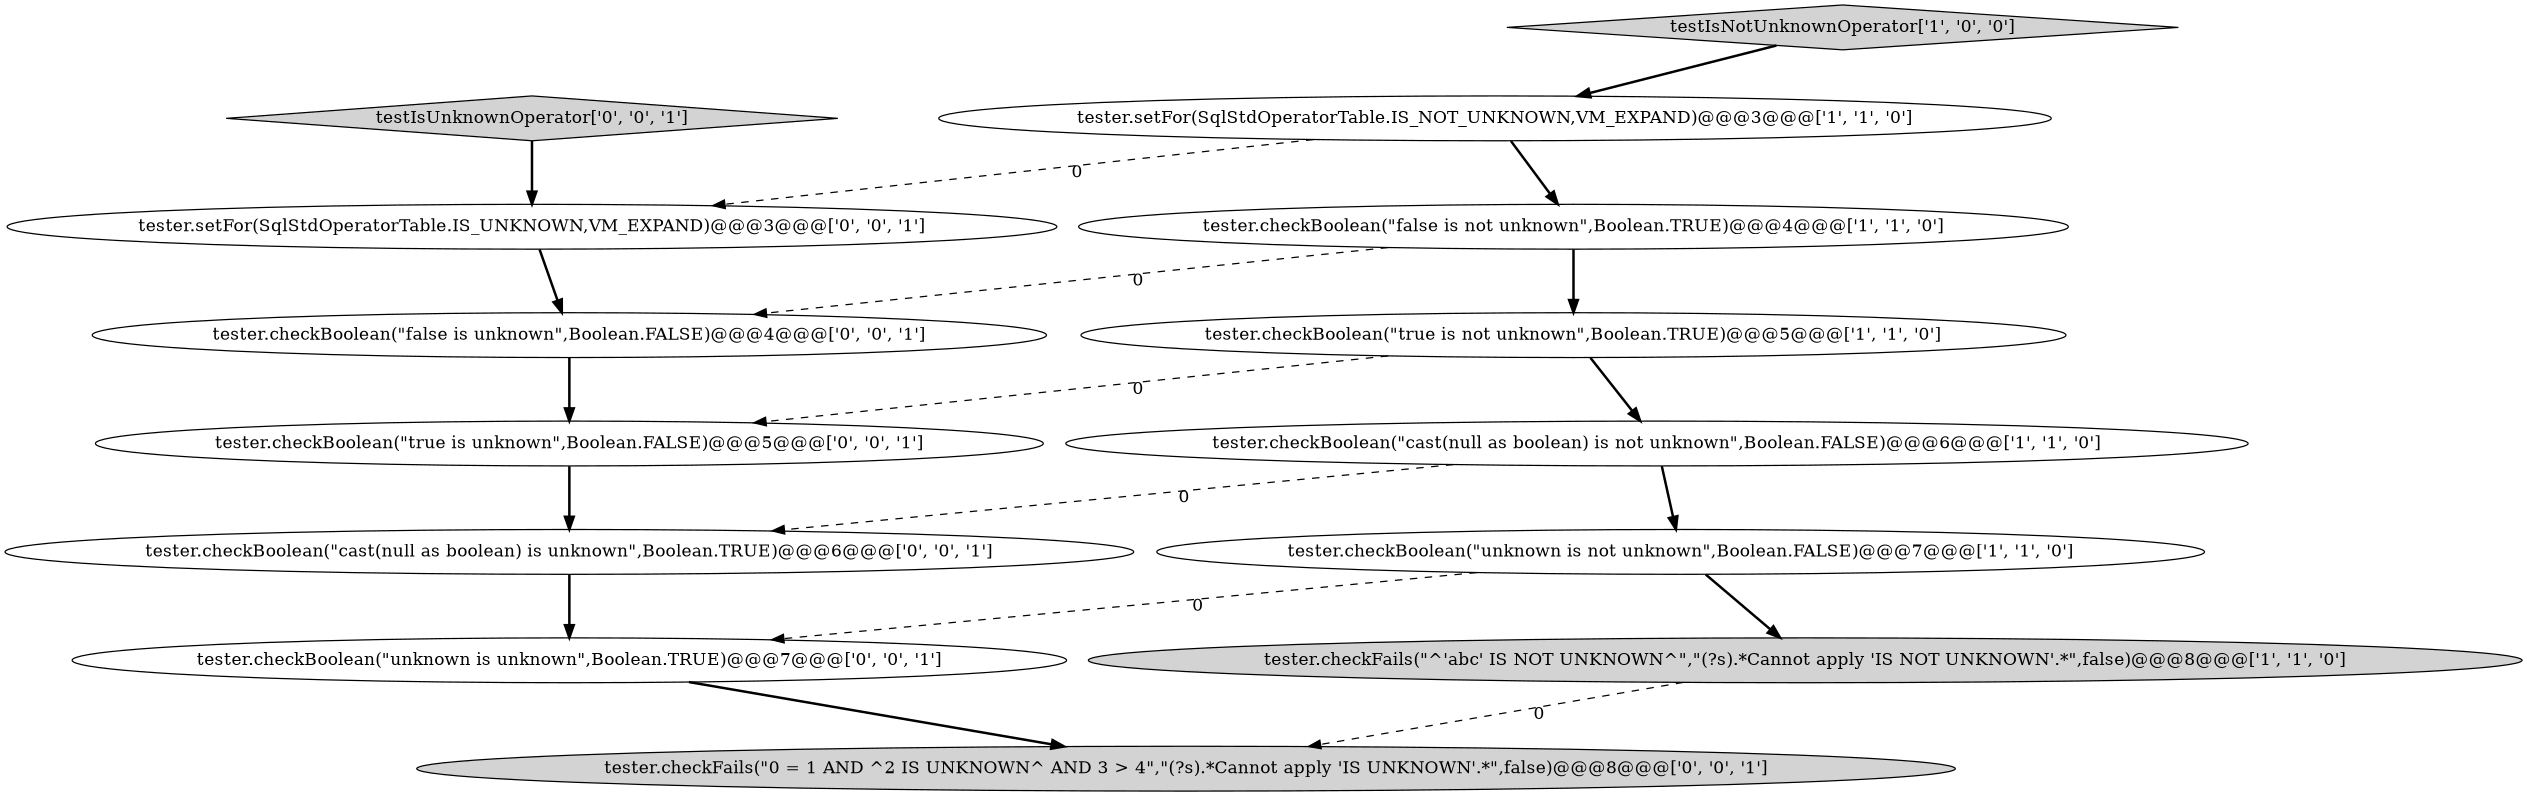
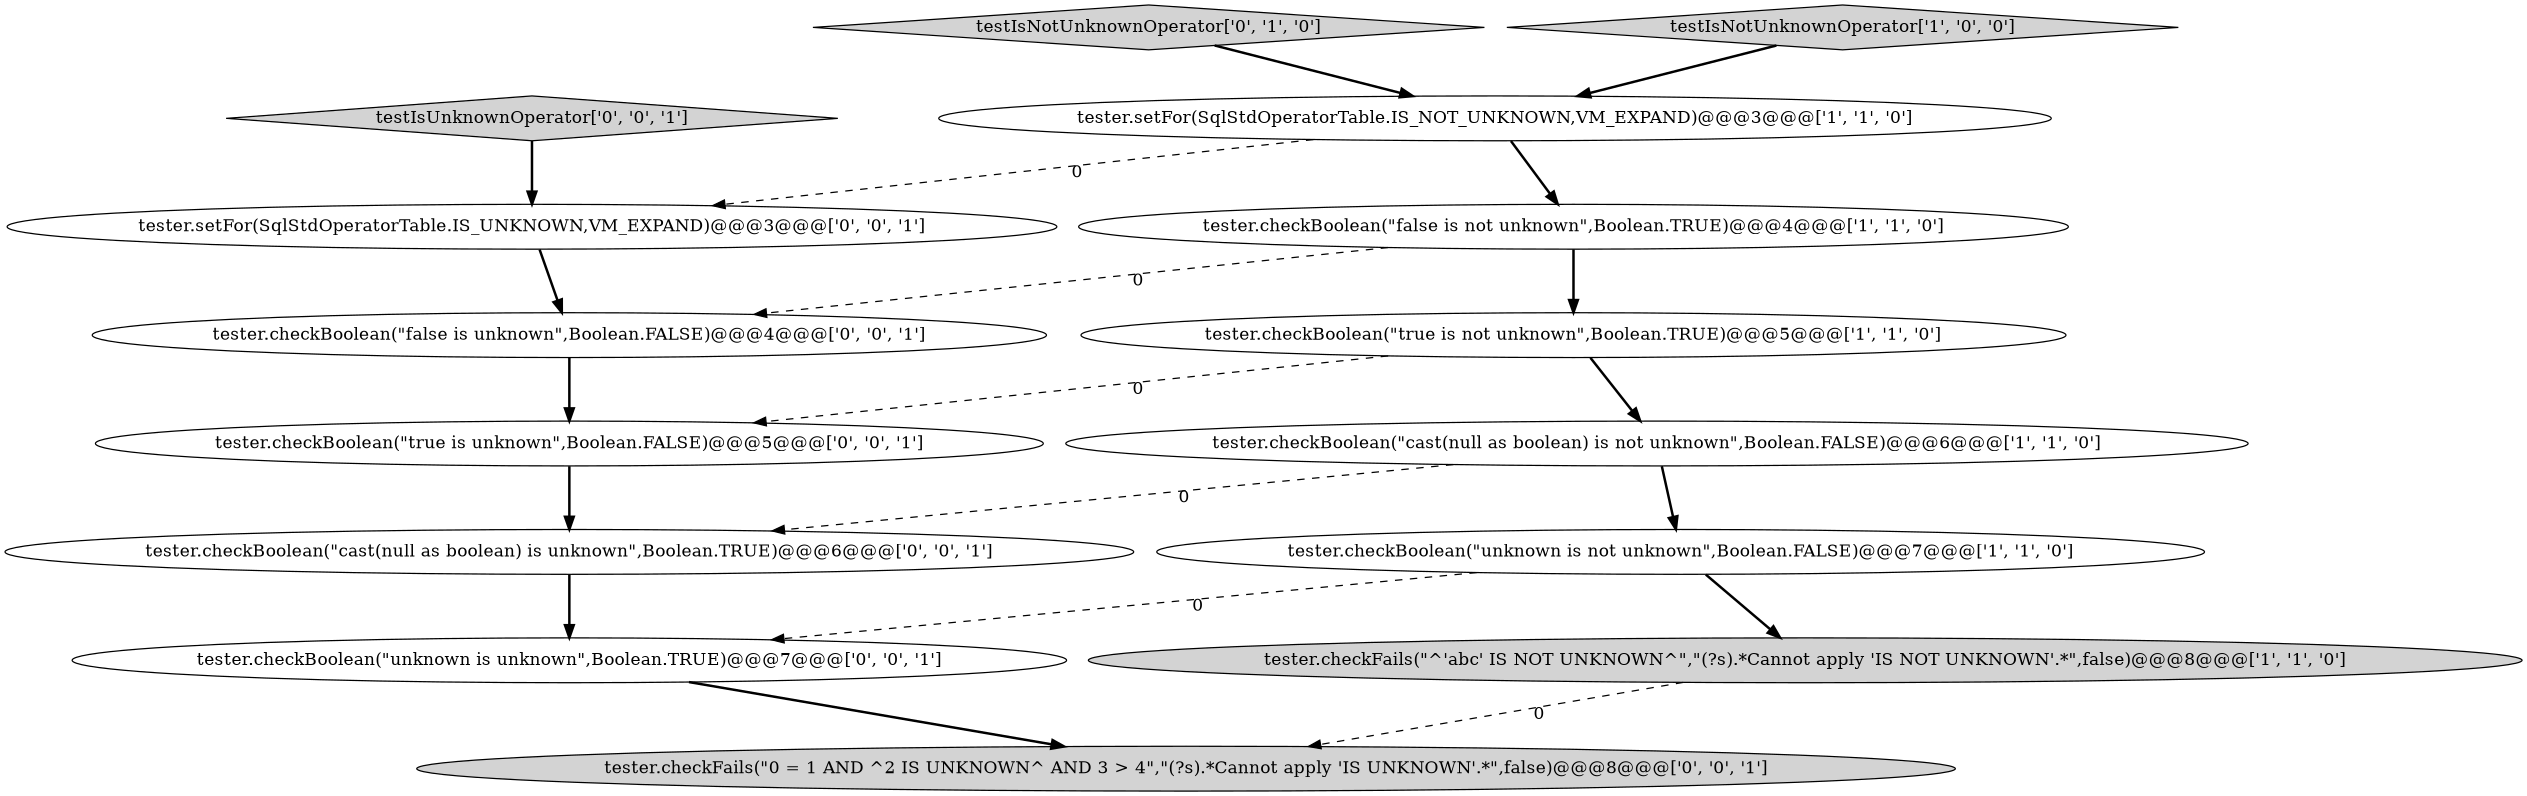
node "testIsNotUnknownOperator['0', '1', '0']": added
